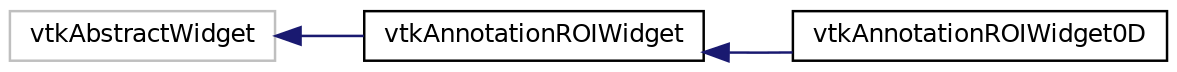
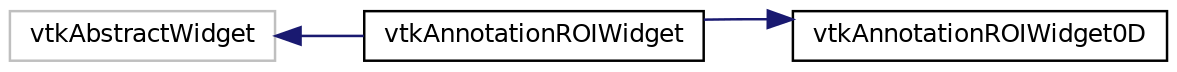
edge "vtkAnnotationROIWidget0D" -> "vtkAnnotationROIWidget": reversed
